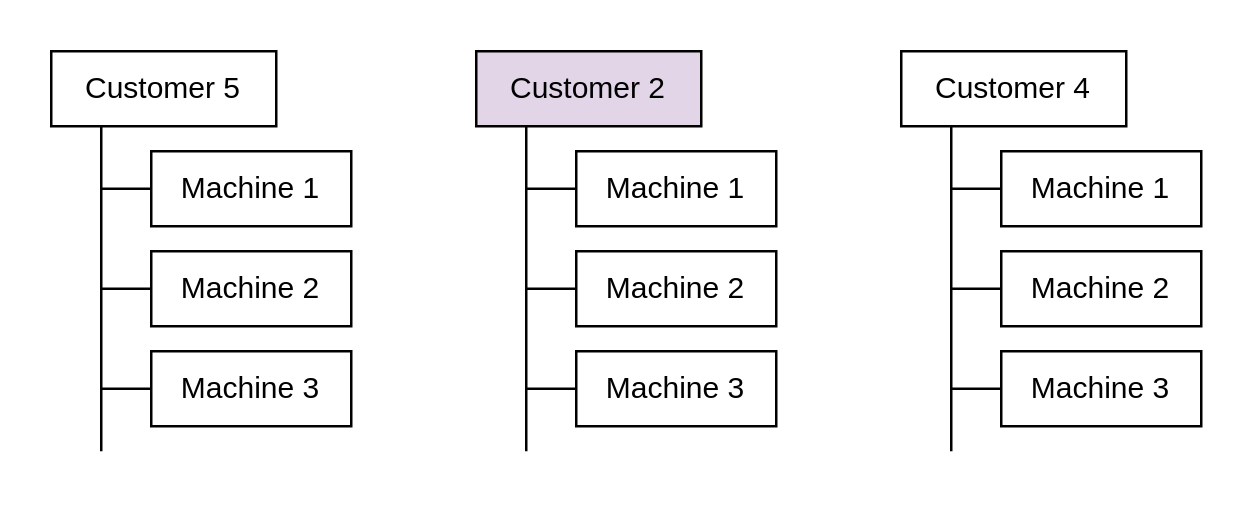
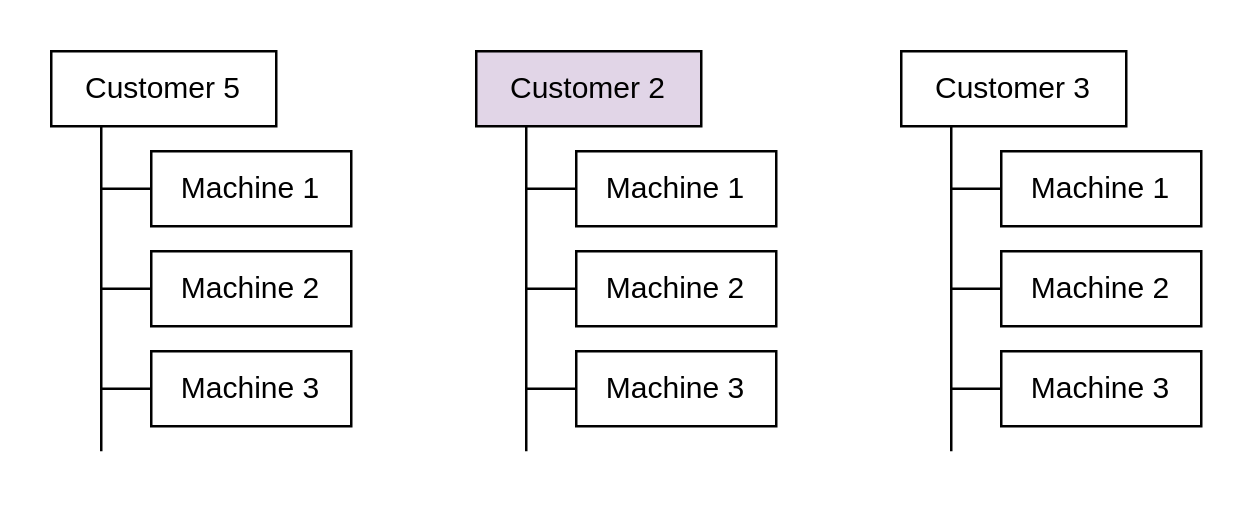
node "Customer 4": label "Customer 4" -> "Customer 3"
